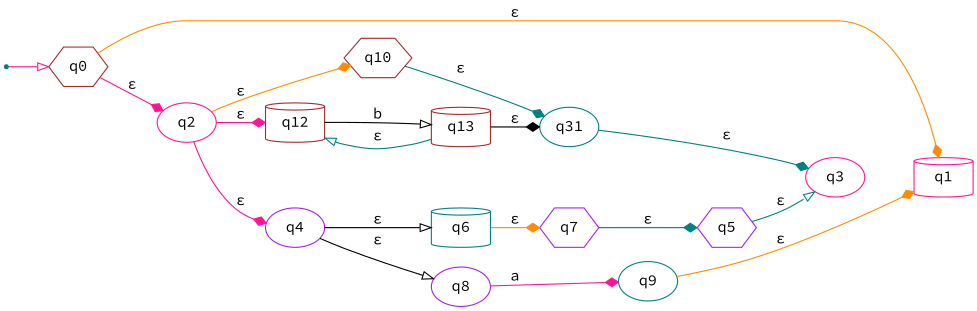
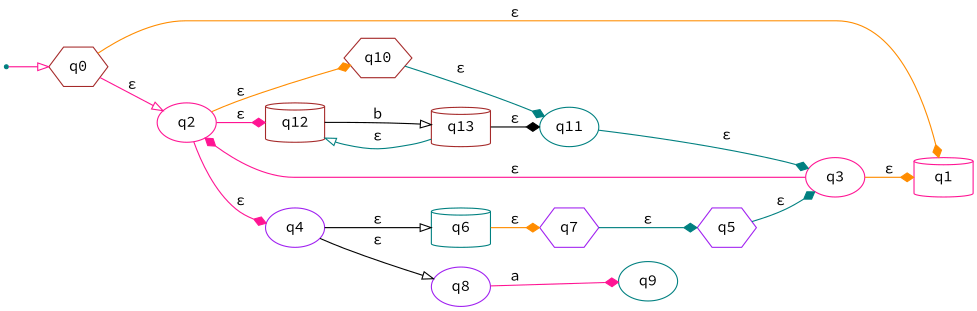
edge "q0" -> "q2": arrowhead diamond -> onormal
node "q31": label "q31" -> "q11"
edge "q3" -> "q2": added, label "ε"
edge "q5" -> "q3": arrowhead onormal -> diamond
edge "q9" -> "q1": now "q3" -> "q1"
